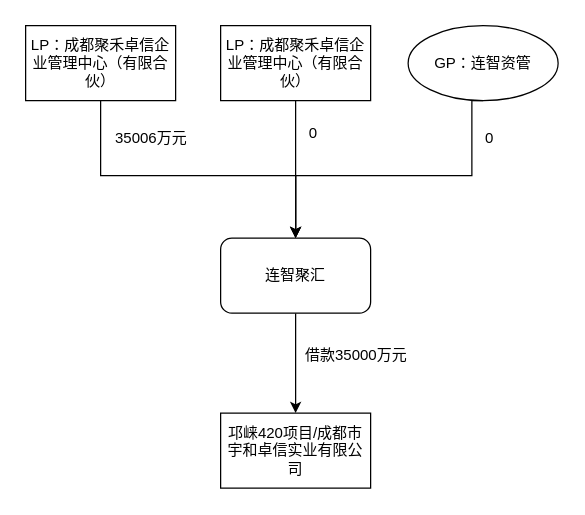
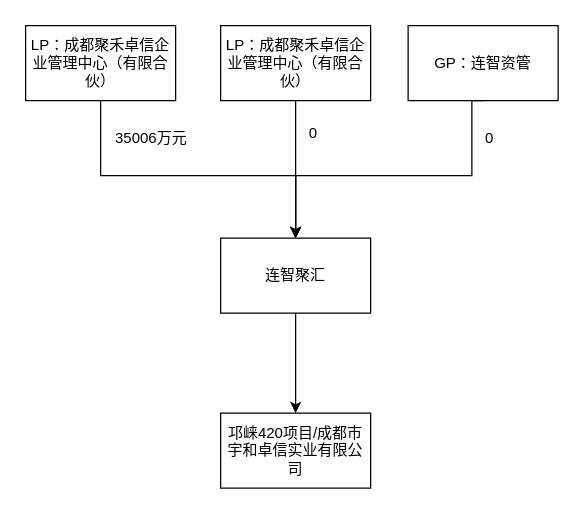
node "GP：连智资管": shape ellipse -> rectangle
node "连智聚汇": shape rounded rectangle -> rectangle
node "借款35000万元": removed
